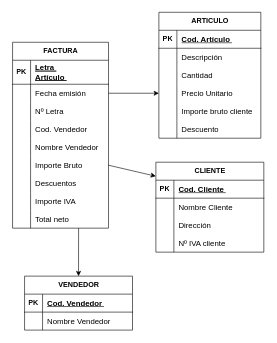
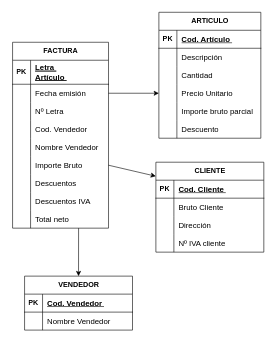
node "Importe bruto cliente": label "Importe bruto cliente" -> "Importe bruto parcial"
node "Importe IVA": label "Importe IVA" -> "Descuentos IVA"
node "Nombre Cliente": label "Nombre Cliente" -> "Bruto Cliente"
